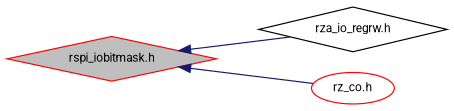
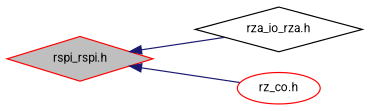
node "rza_io_regrw.h": label "rza_io_regrw.h" -> "rza_io_rza.h"
node "rspi_iobitmask.h": label "rspi_iobitmask.h" -> "rspi_rspi.h"
